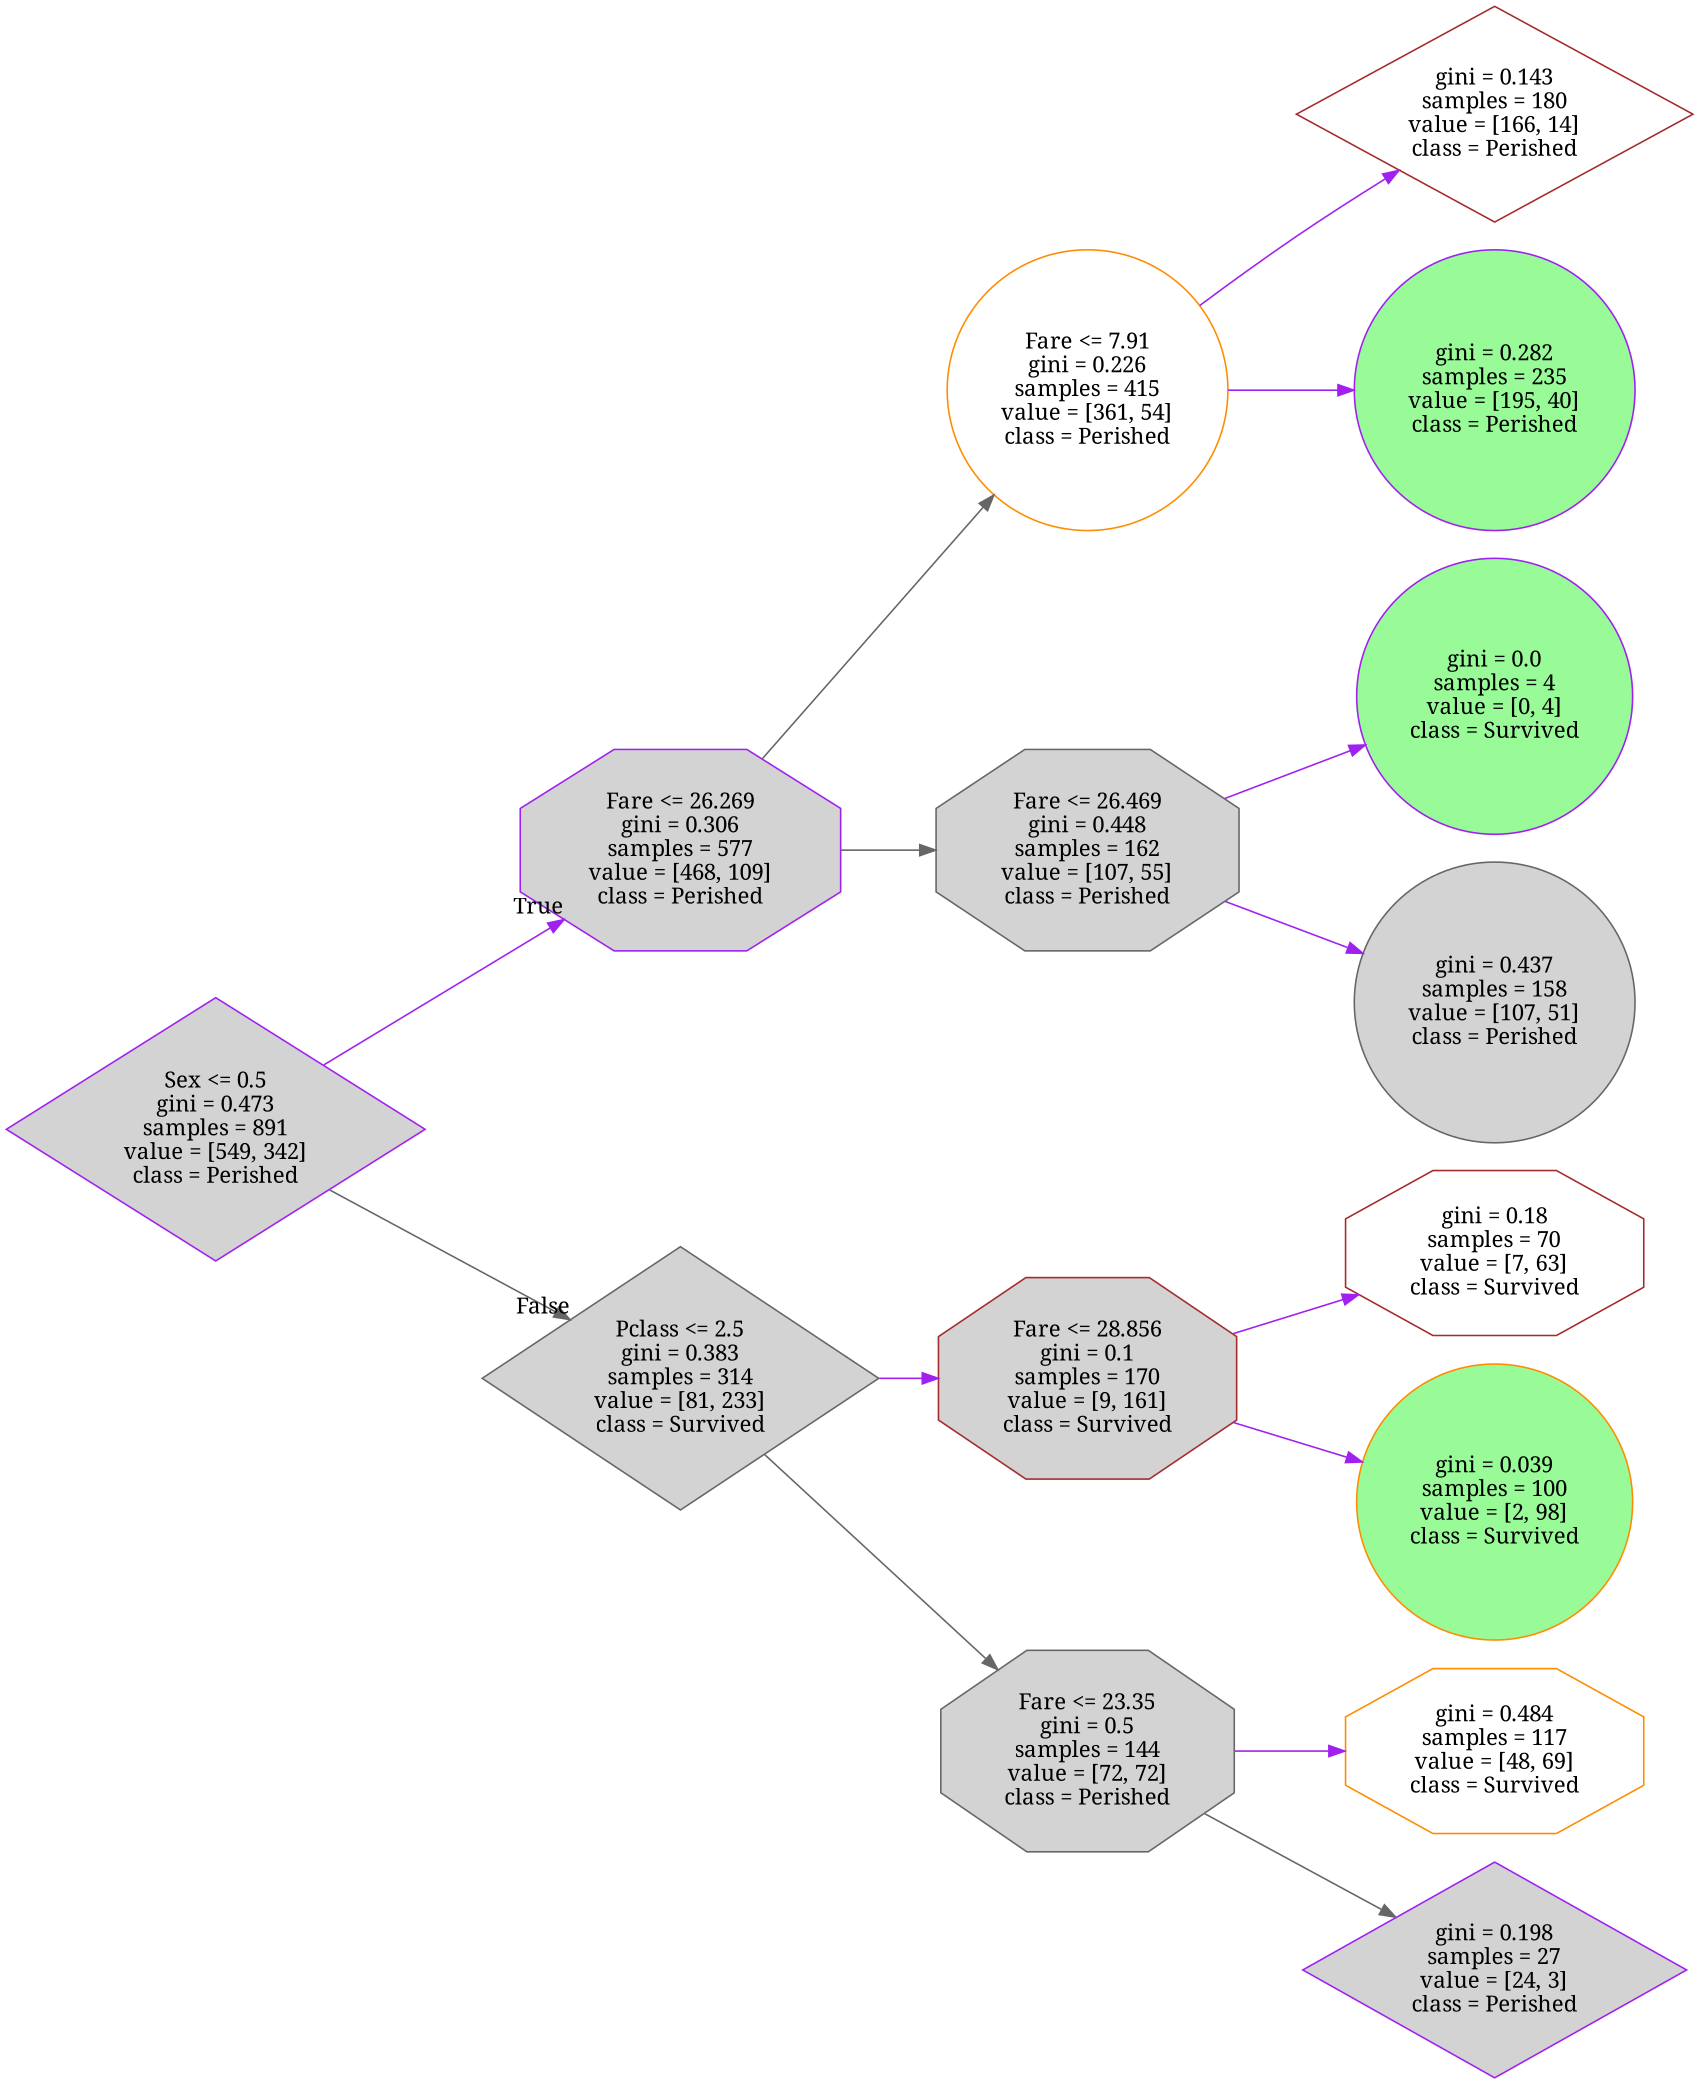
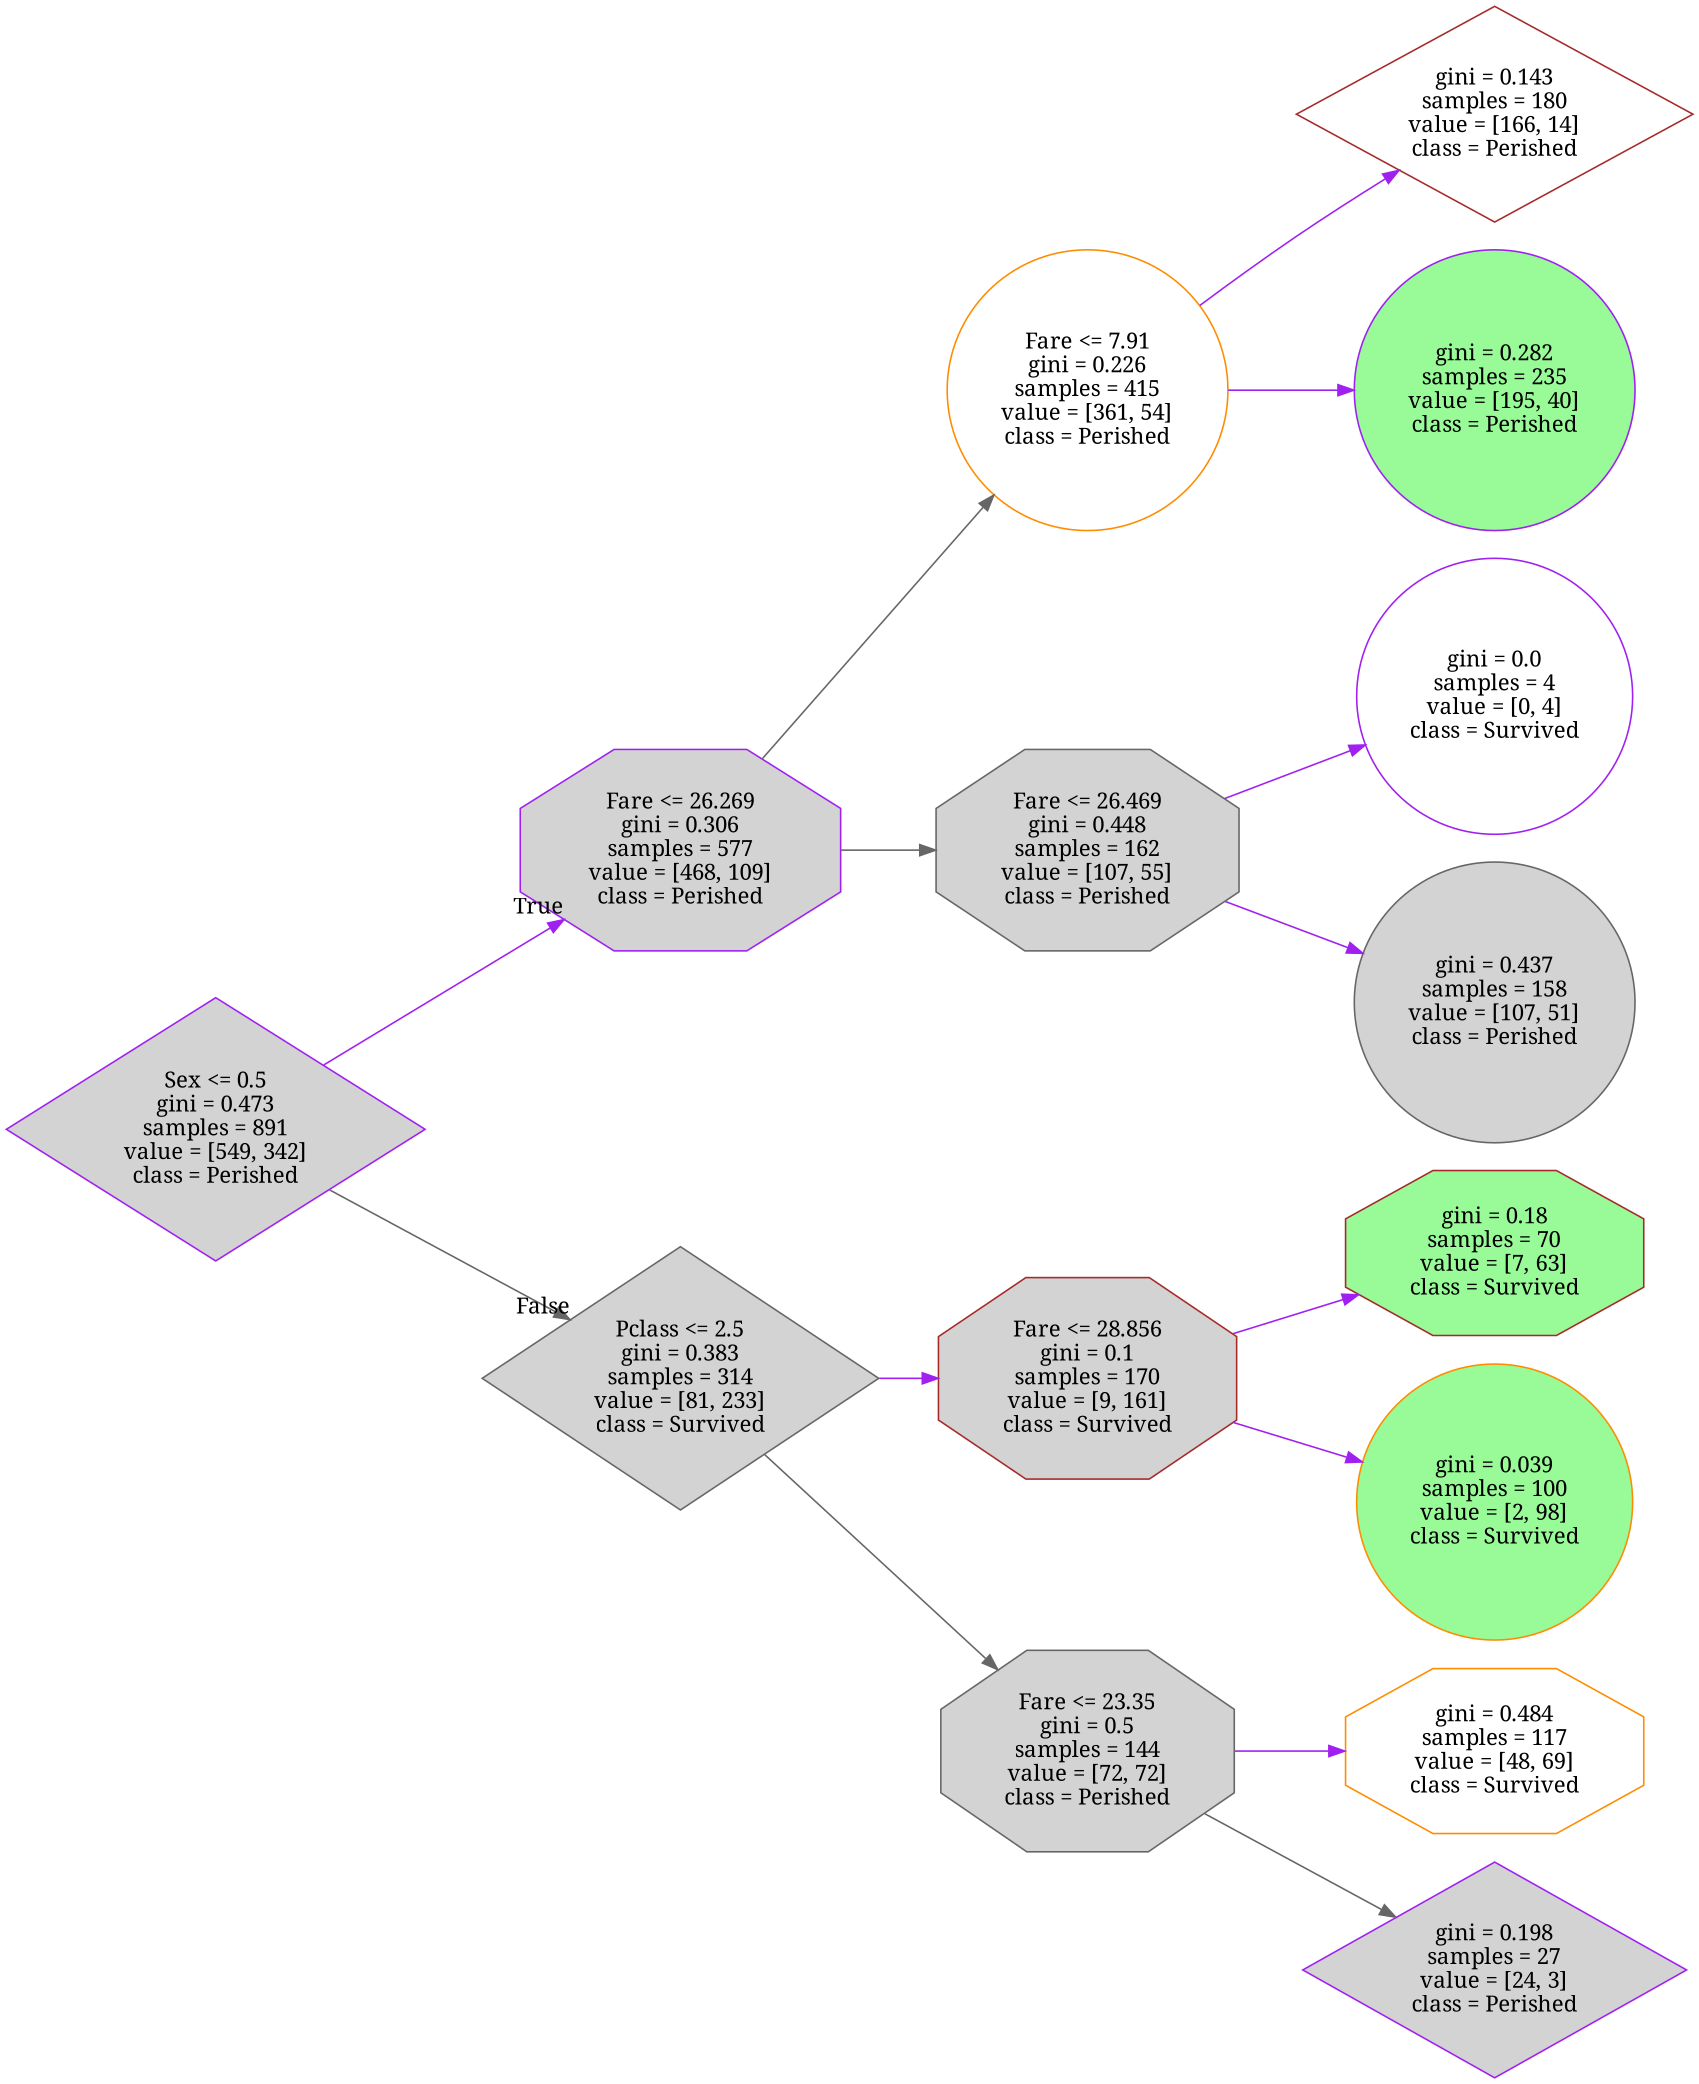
node "gini = 0.0 samples = 4 value = [0, 4] class = Survived": fillcolor palegreen -> white
node "gini = 0.18 samples = 70 value = [7, 63] class = Survived": fillcolor white -> palegreen
